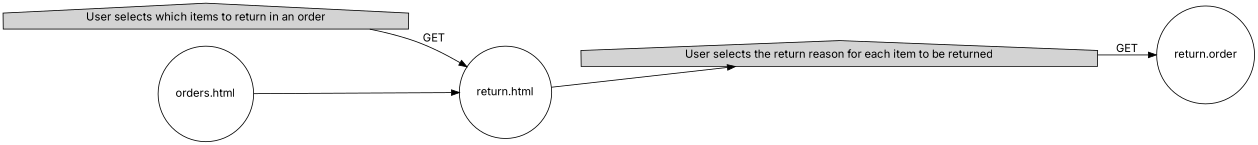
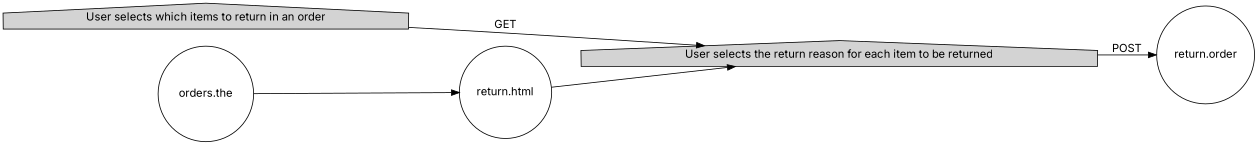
edge "User selects which items to return in an order" -> "return.html": now "User selects which items to return in an order" -> "User selects the return reason for each item to be returned"
edge "User selects the return reason for each item to be returned" -> "return.order": label "GET" -> "POST"
node "orders.html": label "orders.html" -> "orders.the"
